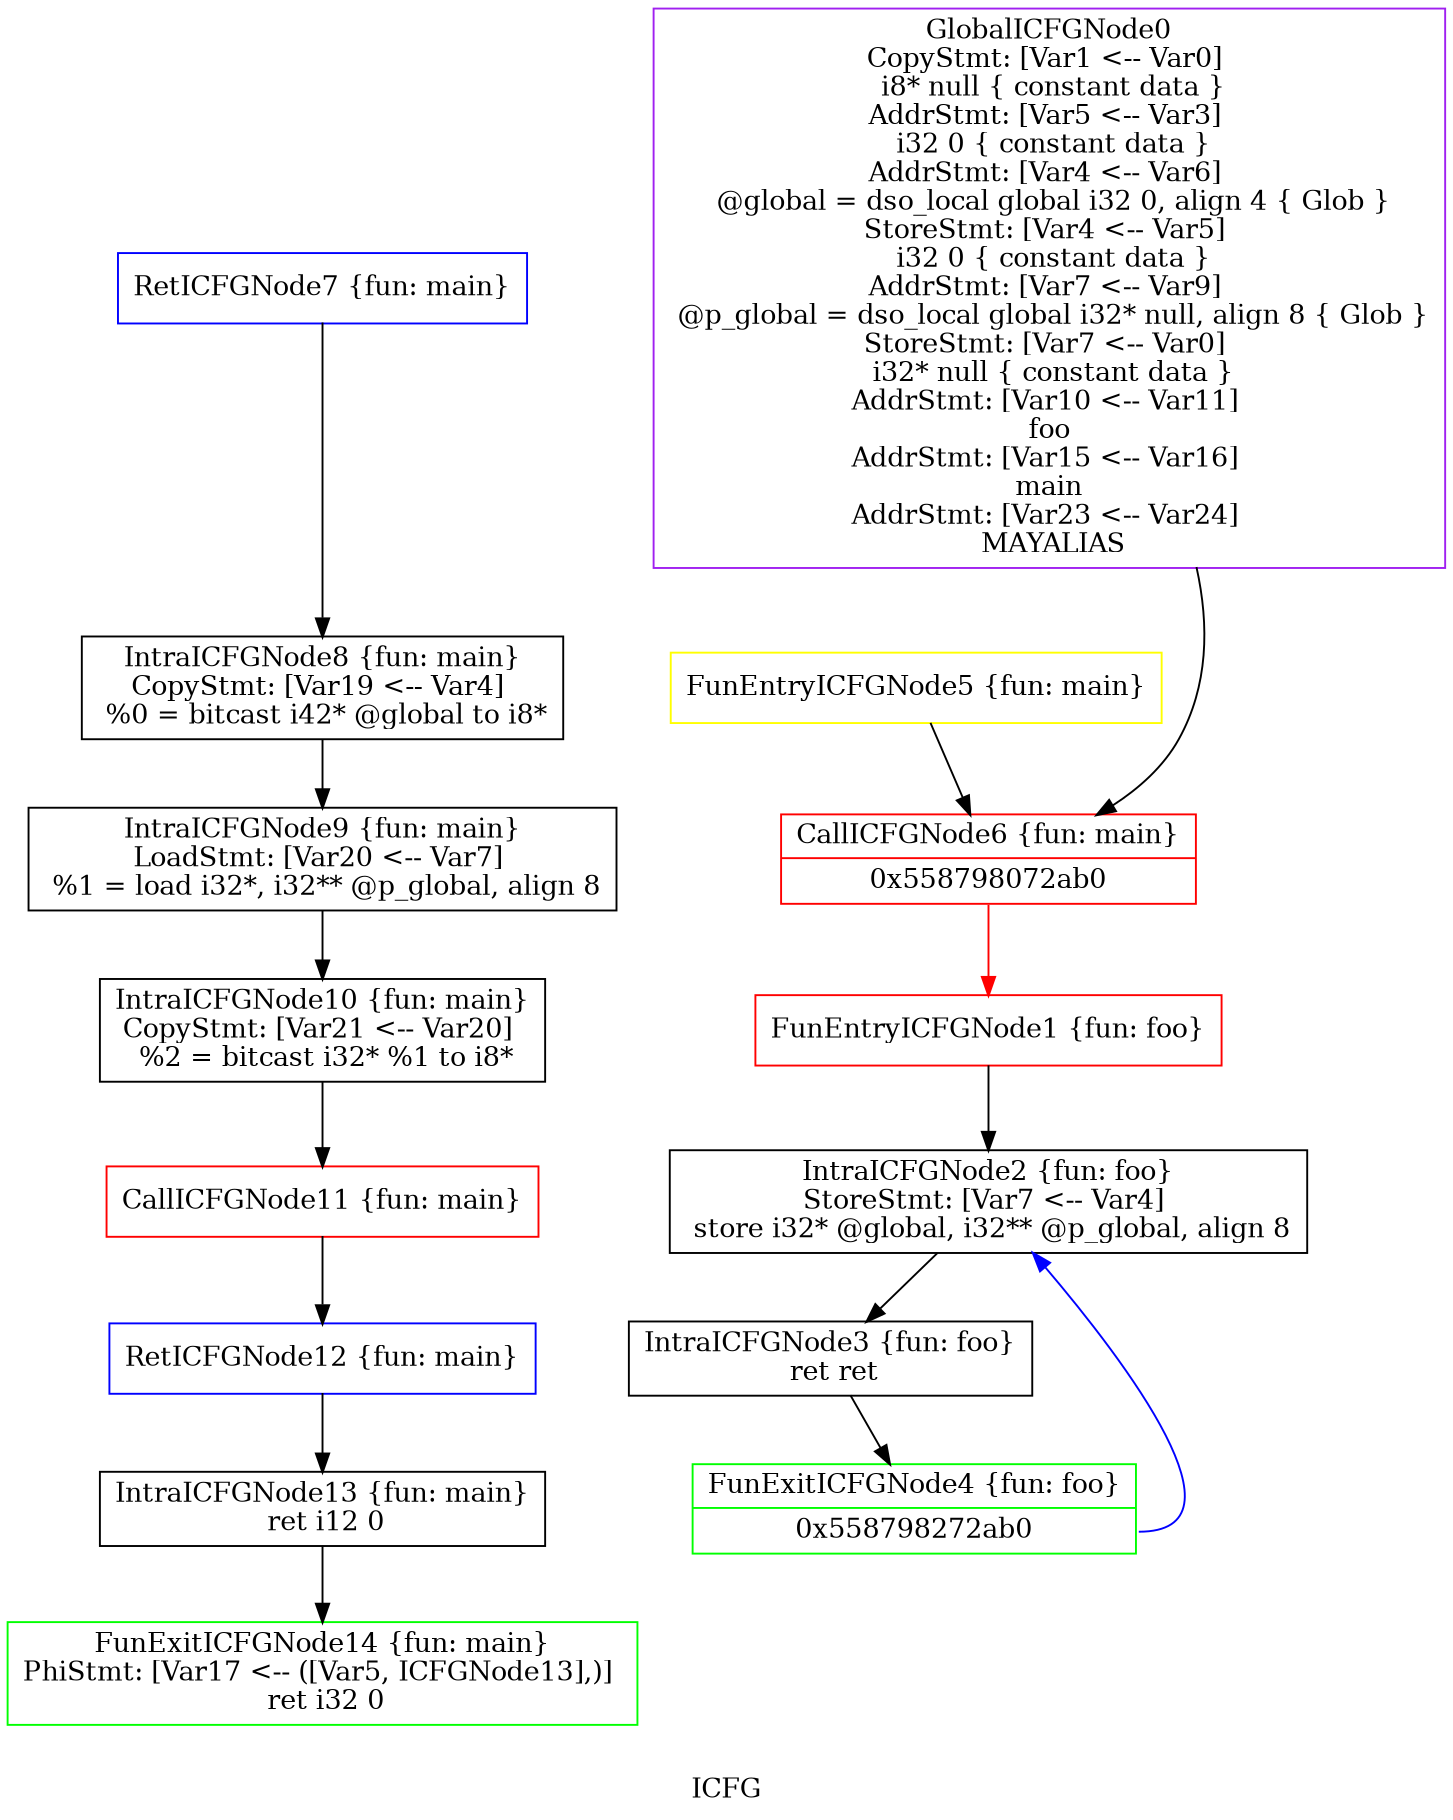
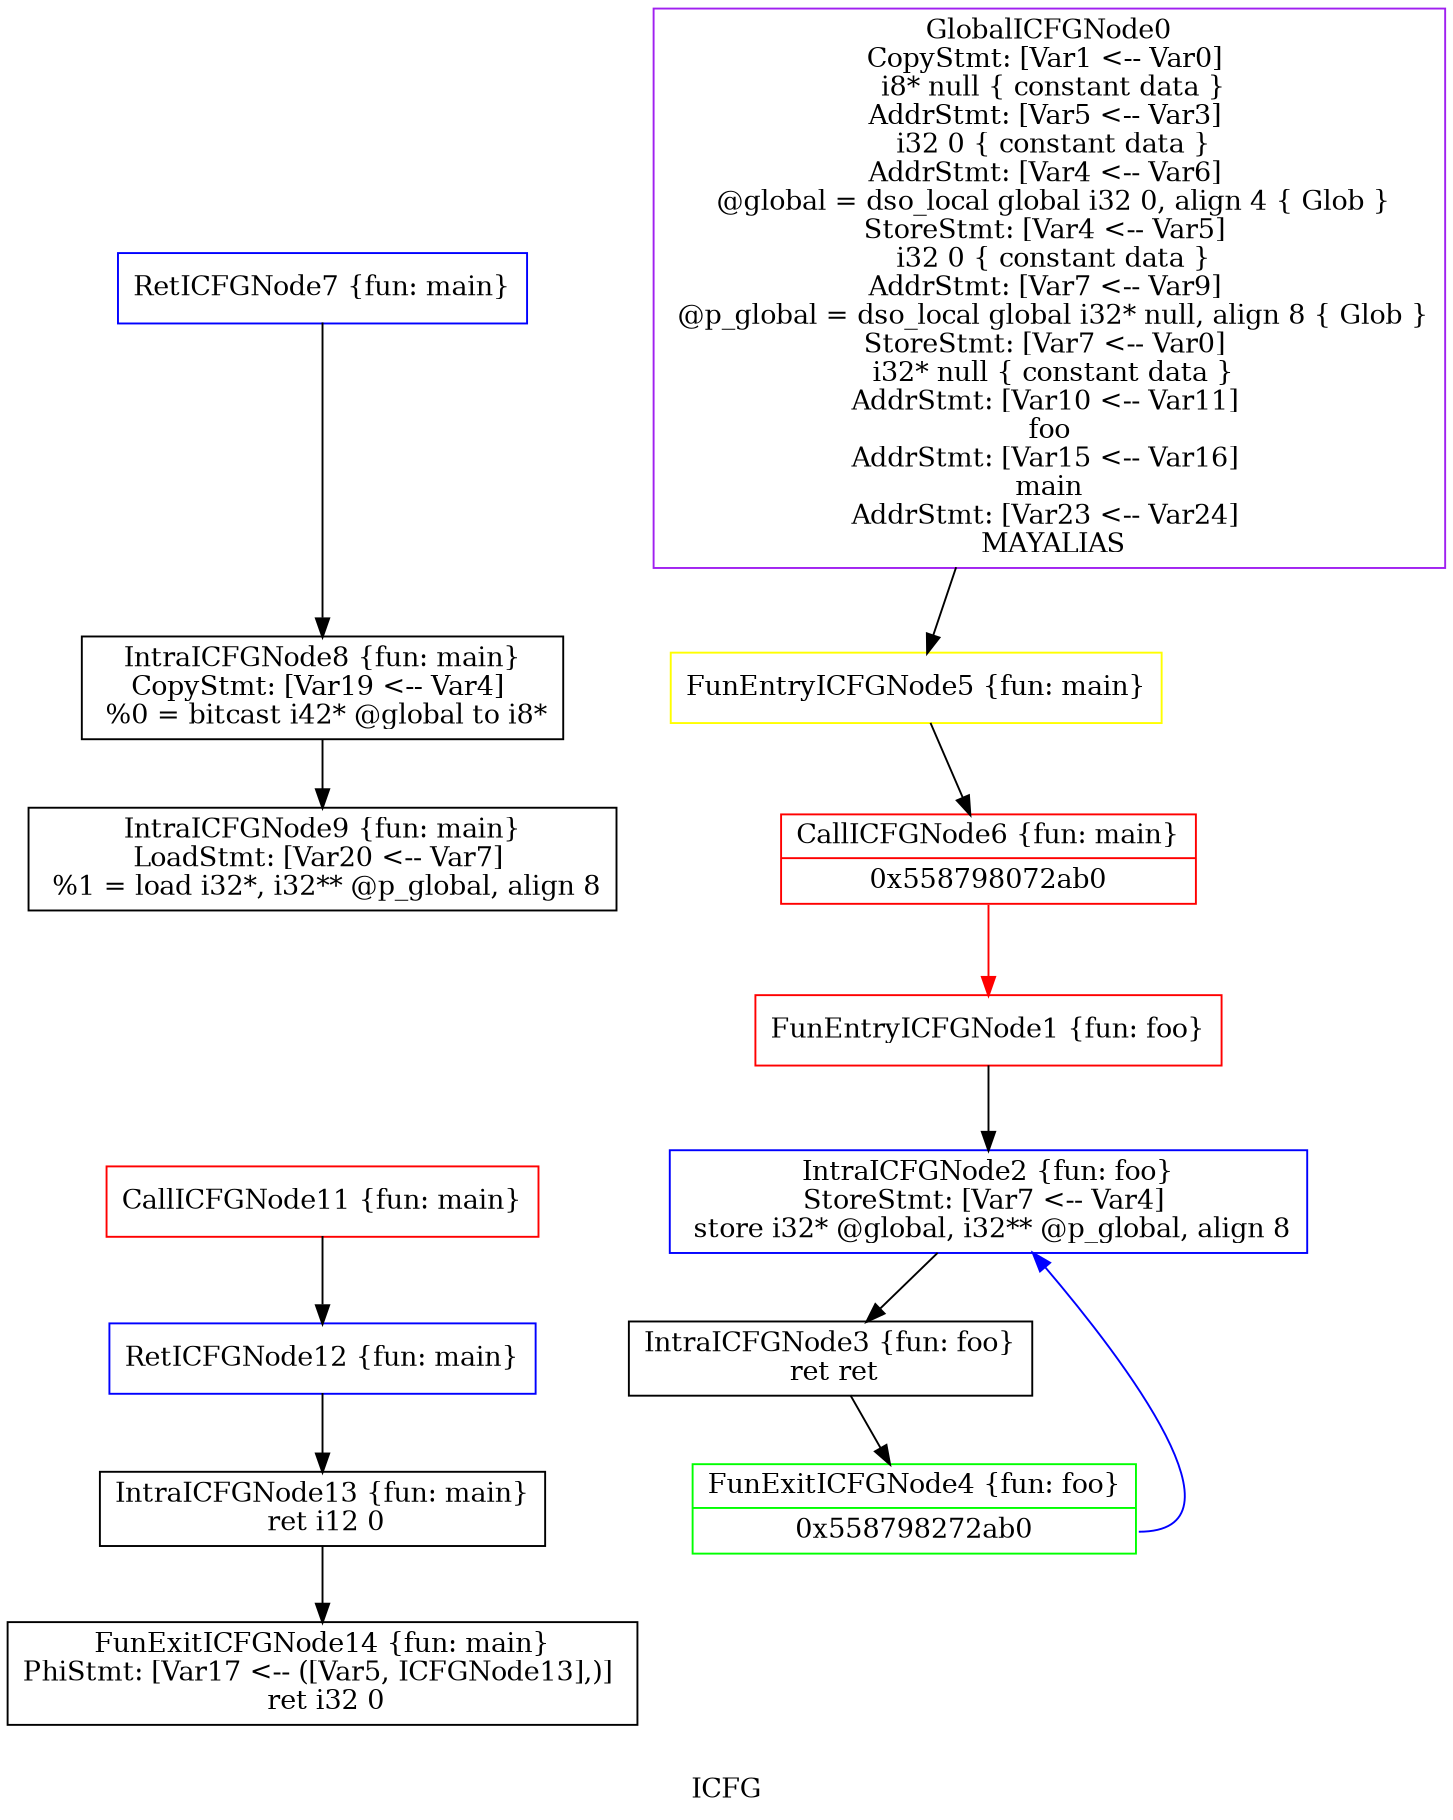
edge "GlobalICFGNode0" -> "CallICFGNode6 {fun: main}": now "GlobalICFGNode0" -> "FunEntryICFGNode5 {fun: main}"
node "IntraICFGNode10 {fun: main}": removed
node "IntraICFGNode2 {fun: foo}": color black -> blue
node "FunExitICFGNode14 {fun: main}": color green -> black
